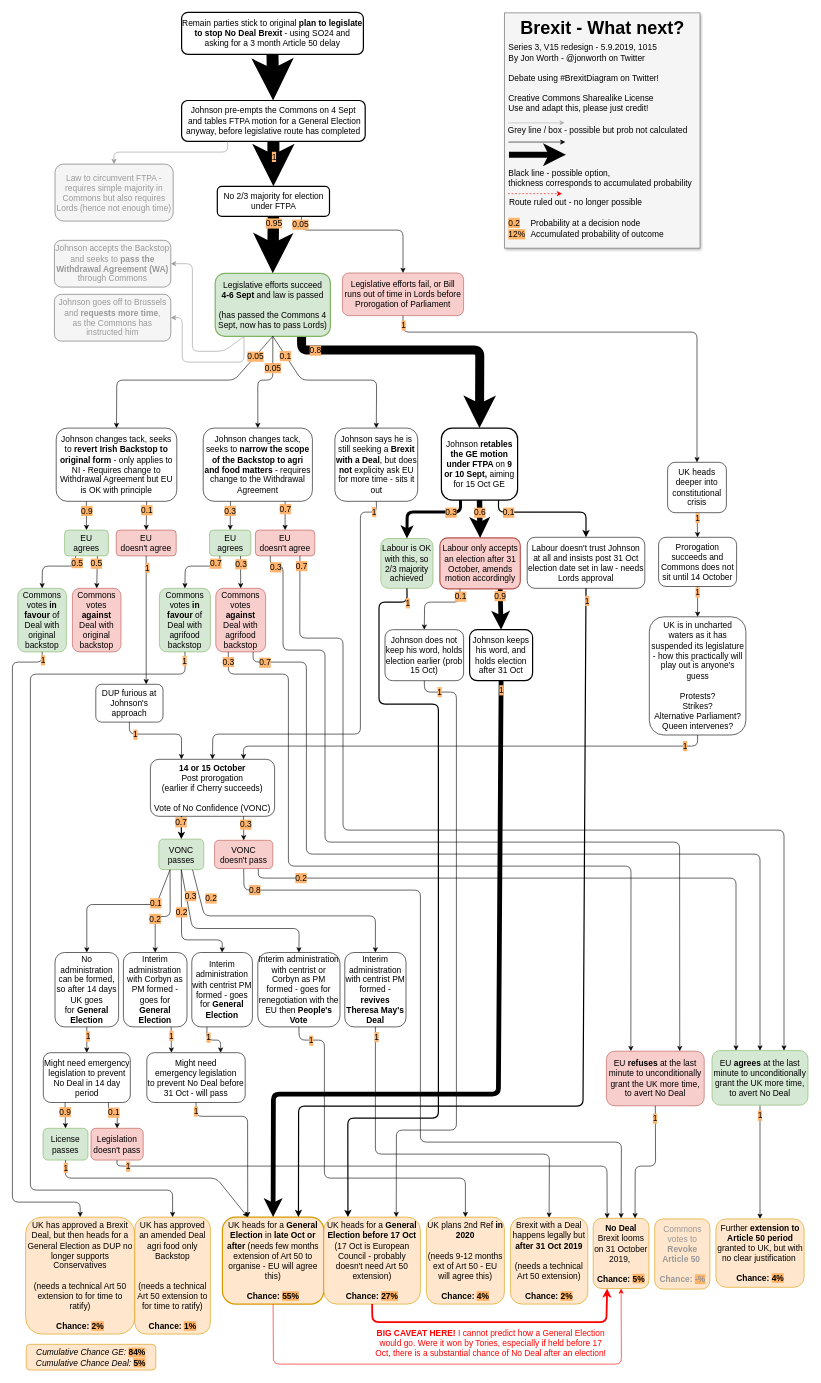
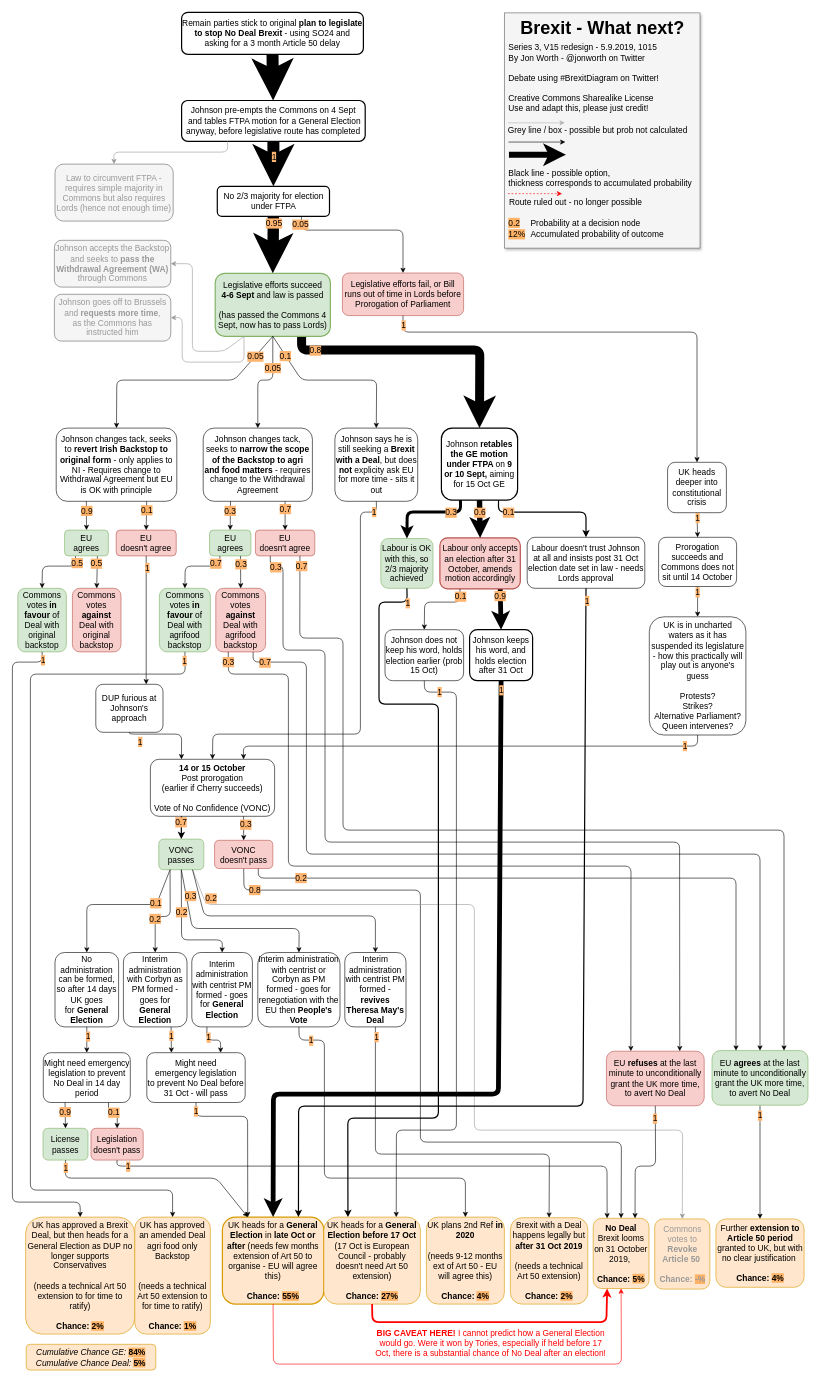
node "DUP furious at Johnson's approach": size 67x38 -> 67x48
edge "VONC passes" -> "Commons votes to Revoke Article 50 Chance: -%": added
